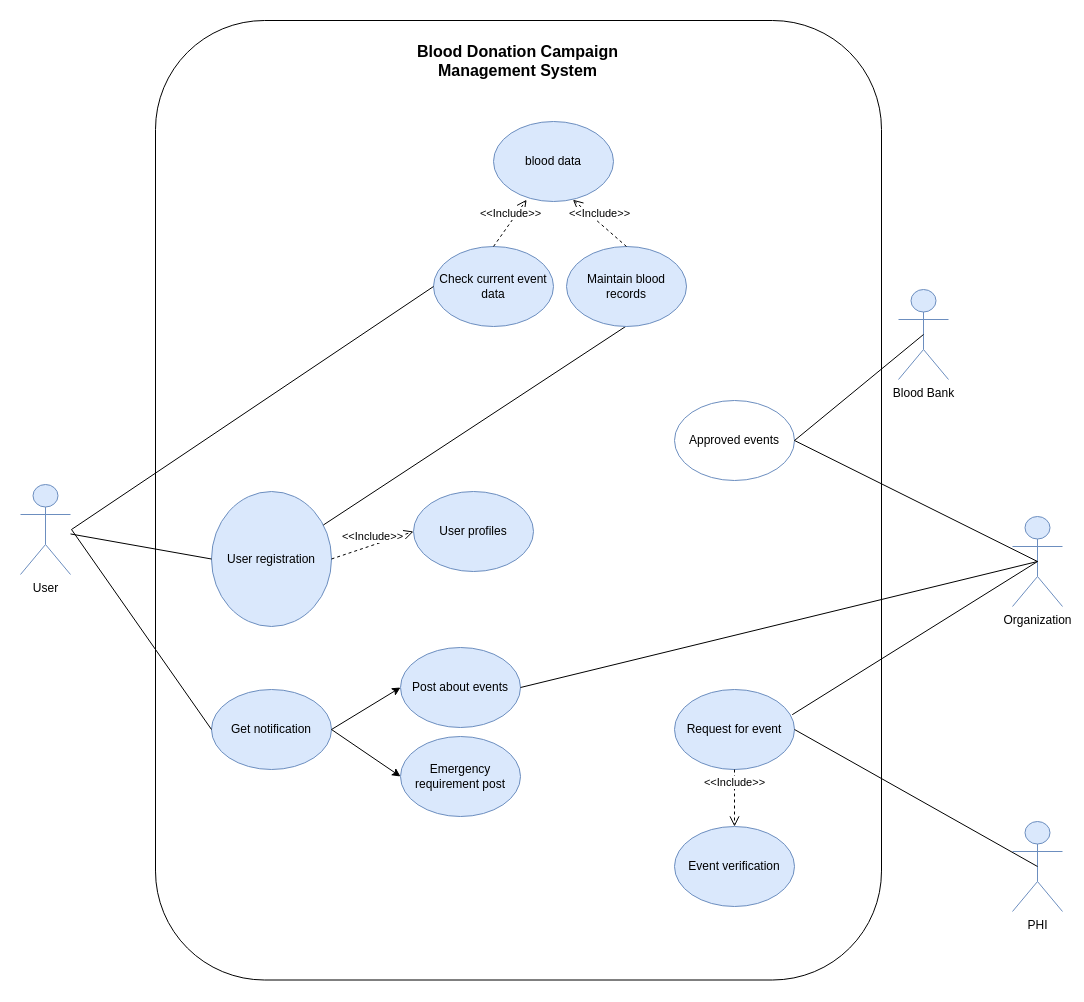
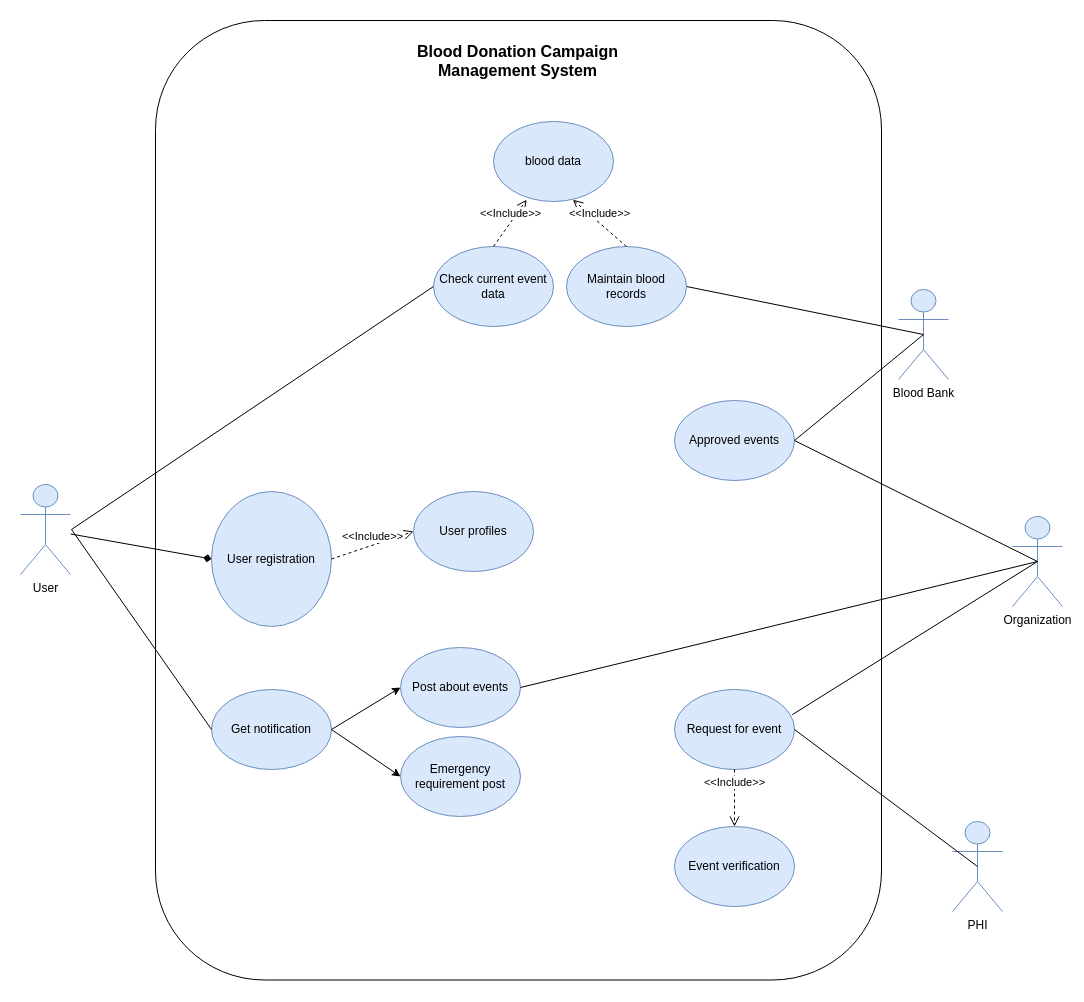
edge "Maintain blood records" -- "User registration": now "Maintain blood records" -- "Blood Bank"
node "Approved events": fillcolor #ffffff -> #dae8fc
edge "User" -- "User registration": arrowhead none -> diamond
node "PHI": moved (1038, 867) -> (978, 867)
